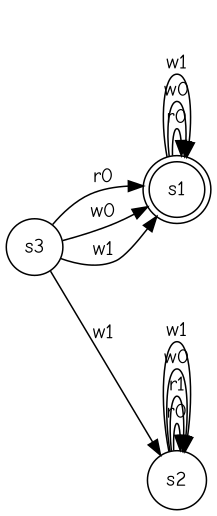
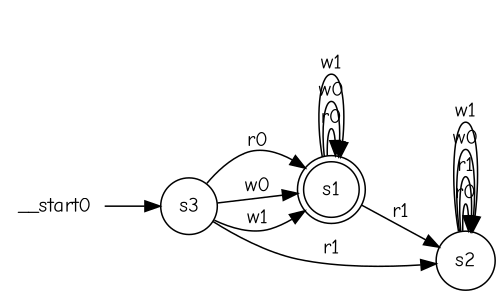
node "__start0": added
edge "s1" -> "s2": added, label "r1"
edge "s3" -> "s2": label "w1" -> "r1"
